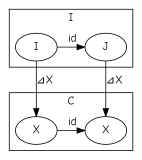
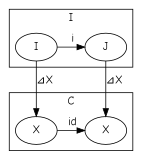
edge "I" -> "J": label " id" -> " i"
